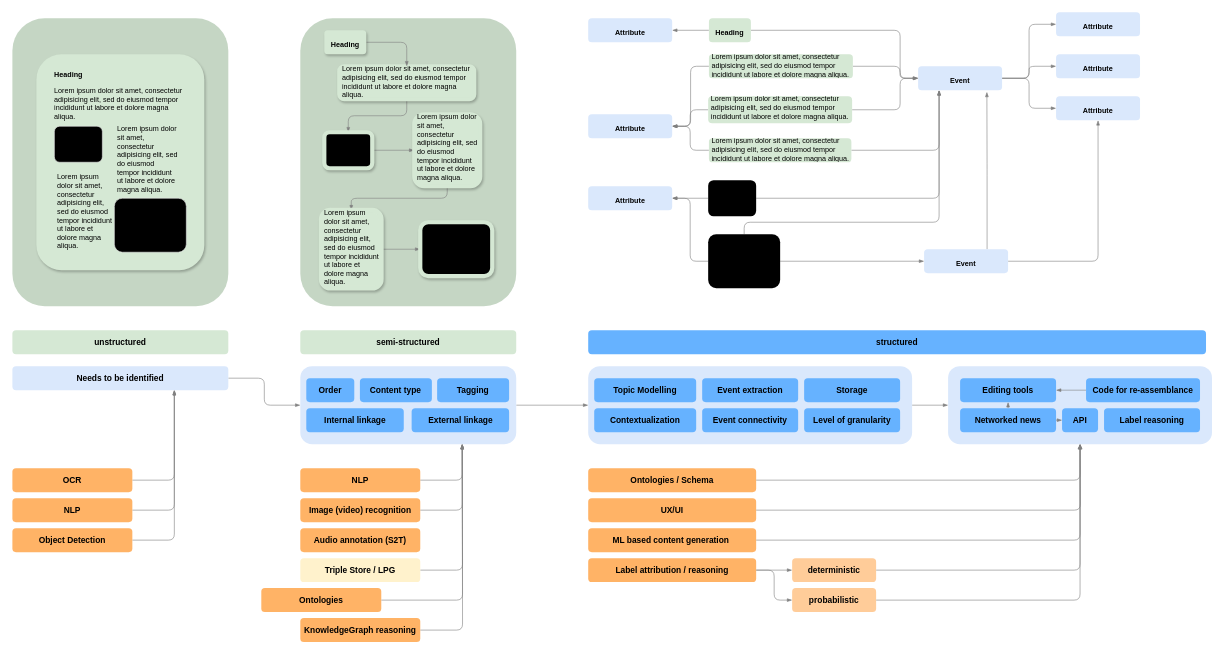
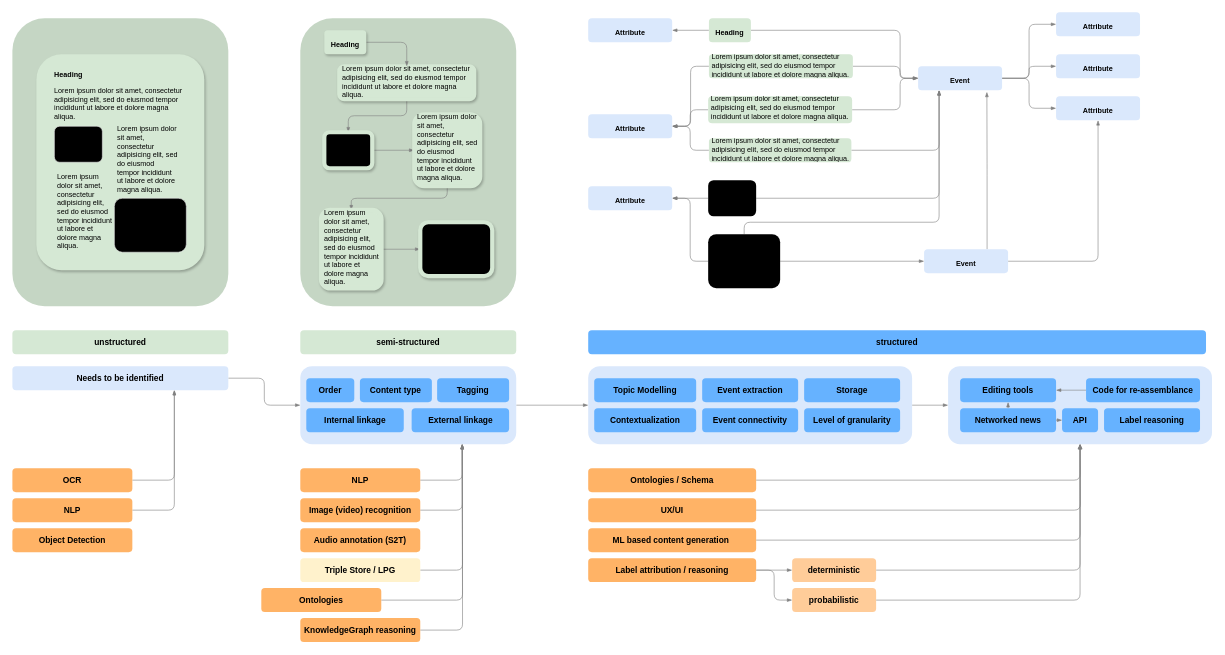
edge "Object Detection" -> "Needs to be identified": removed
